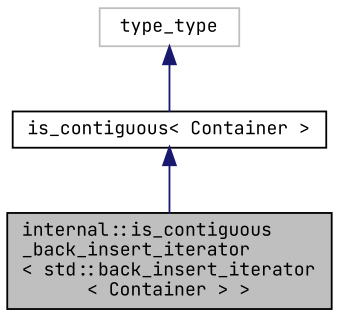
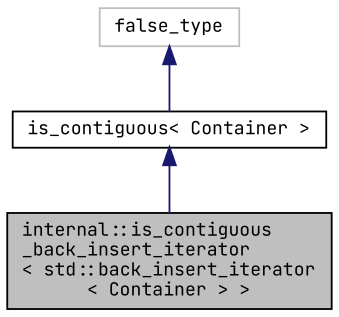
node "type_type": label "type_type" -> "false_type"
